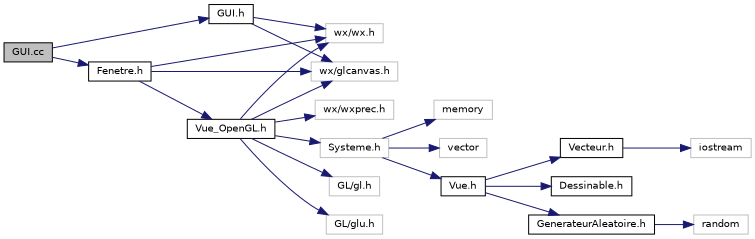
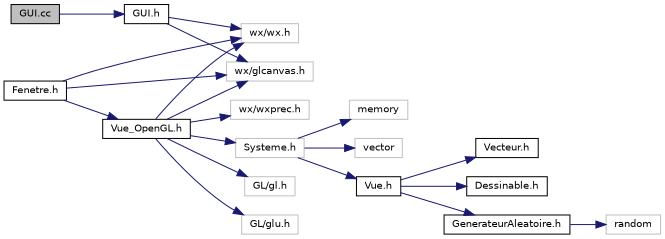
edge "GUI.cc" -> "Fenetre.h": removed
node "iostream": removed
